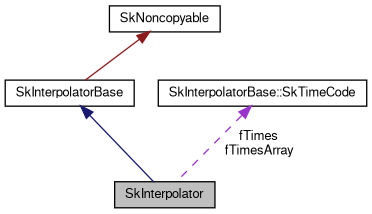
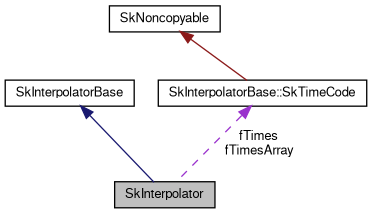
edge "SkInterpolatorBase" -> "SkNoncopyable": now "SkInterpolatorBase::SkTimeCode" -> "SkNoncopyable"
